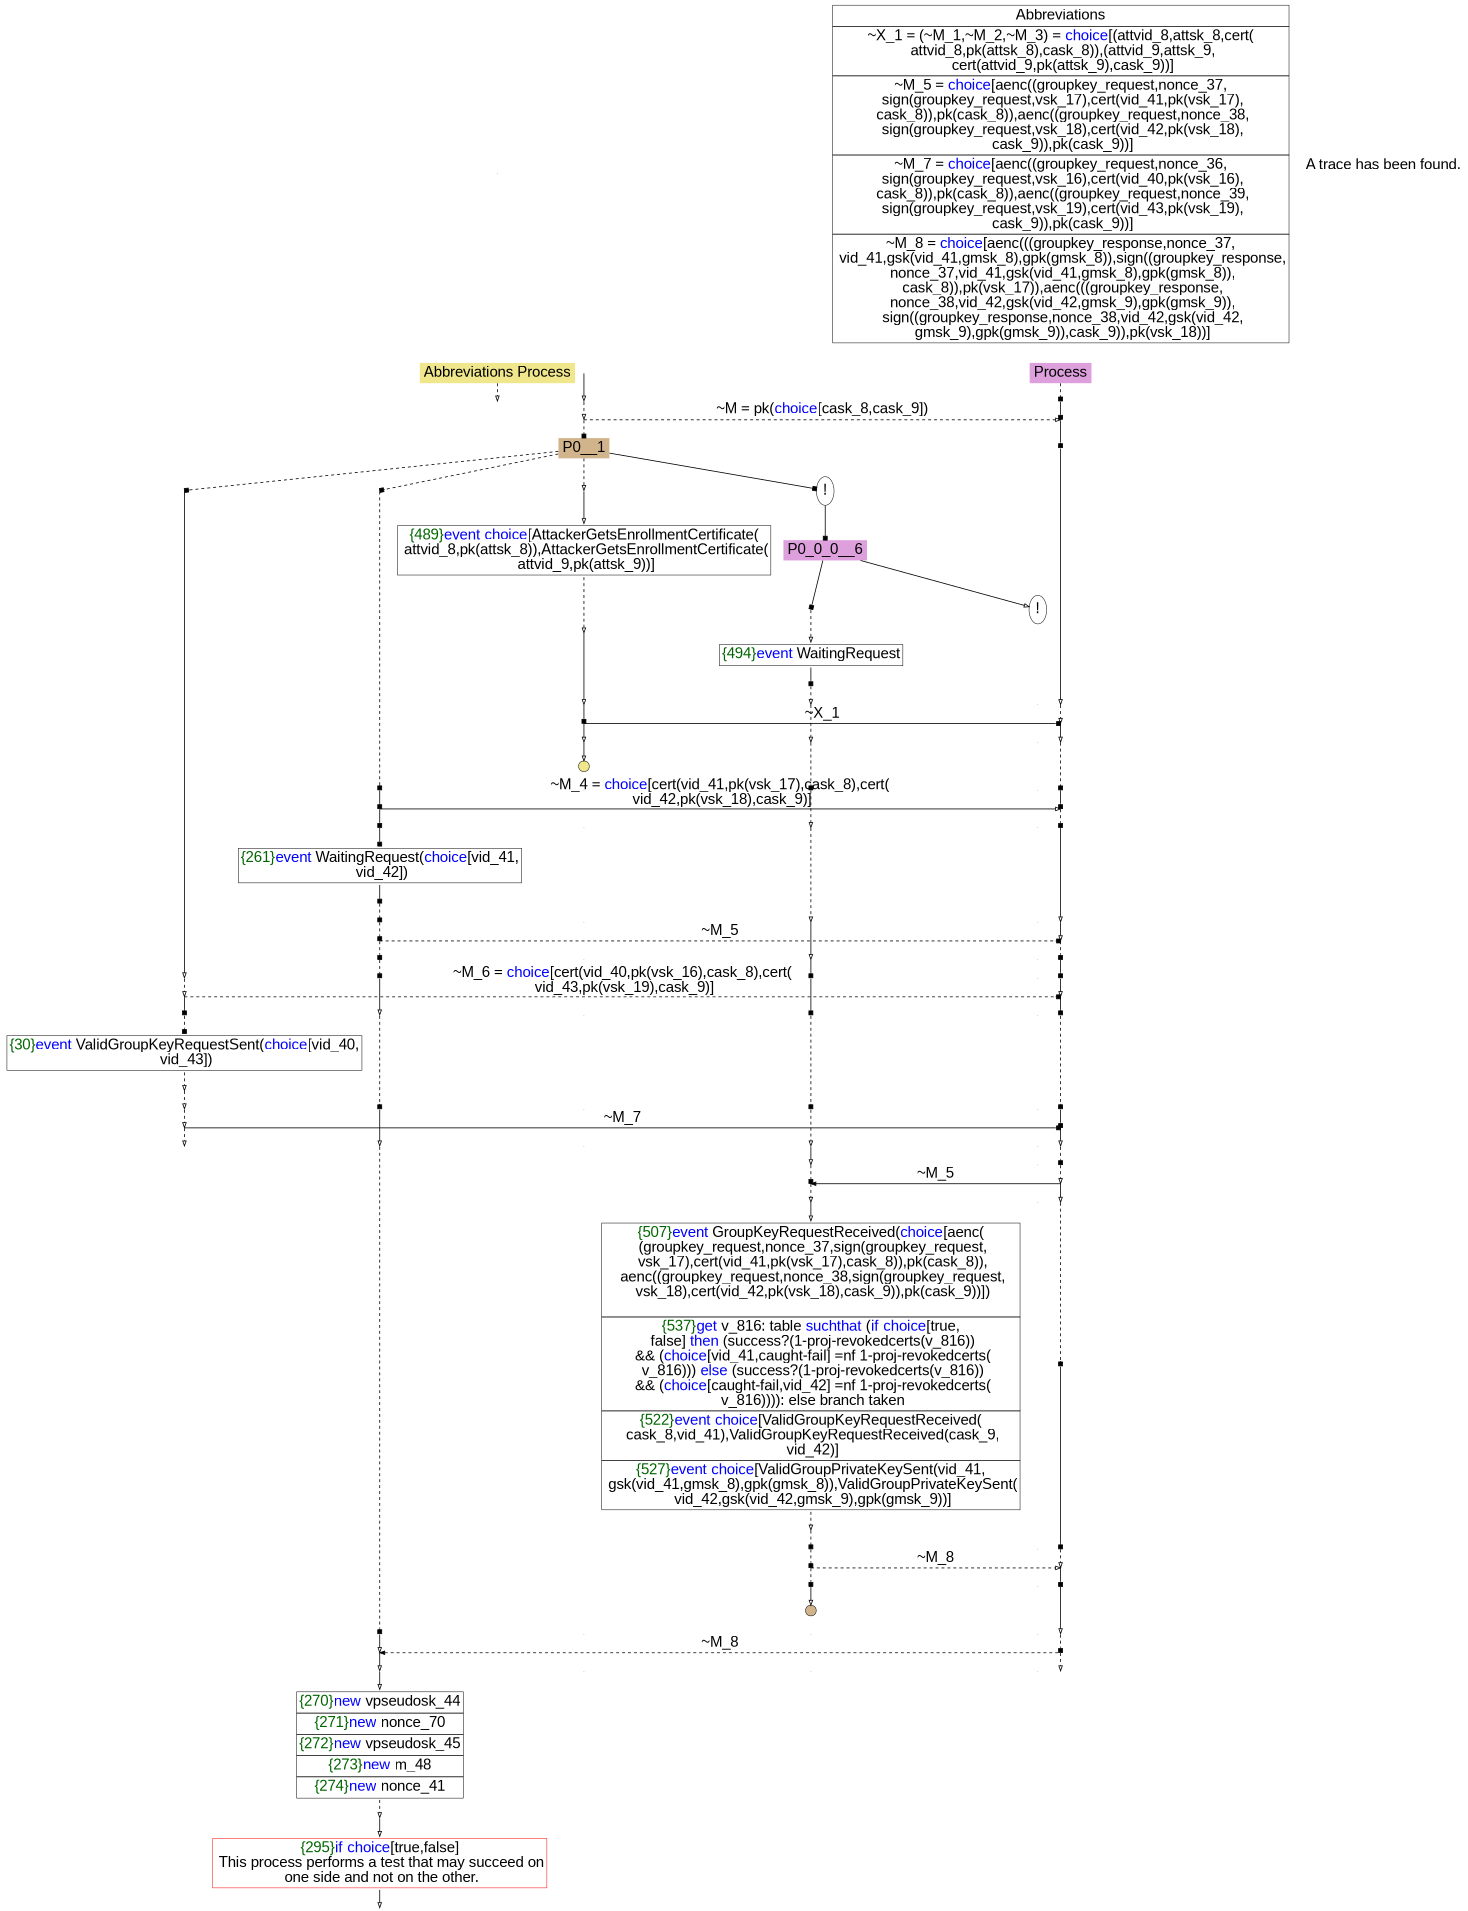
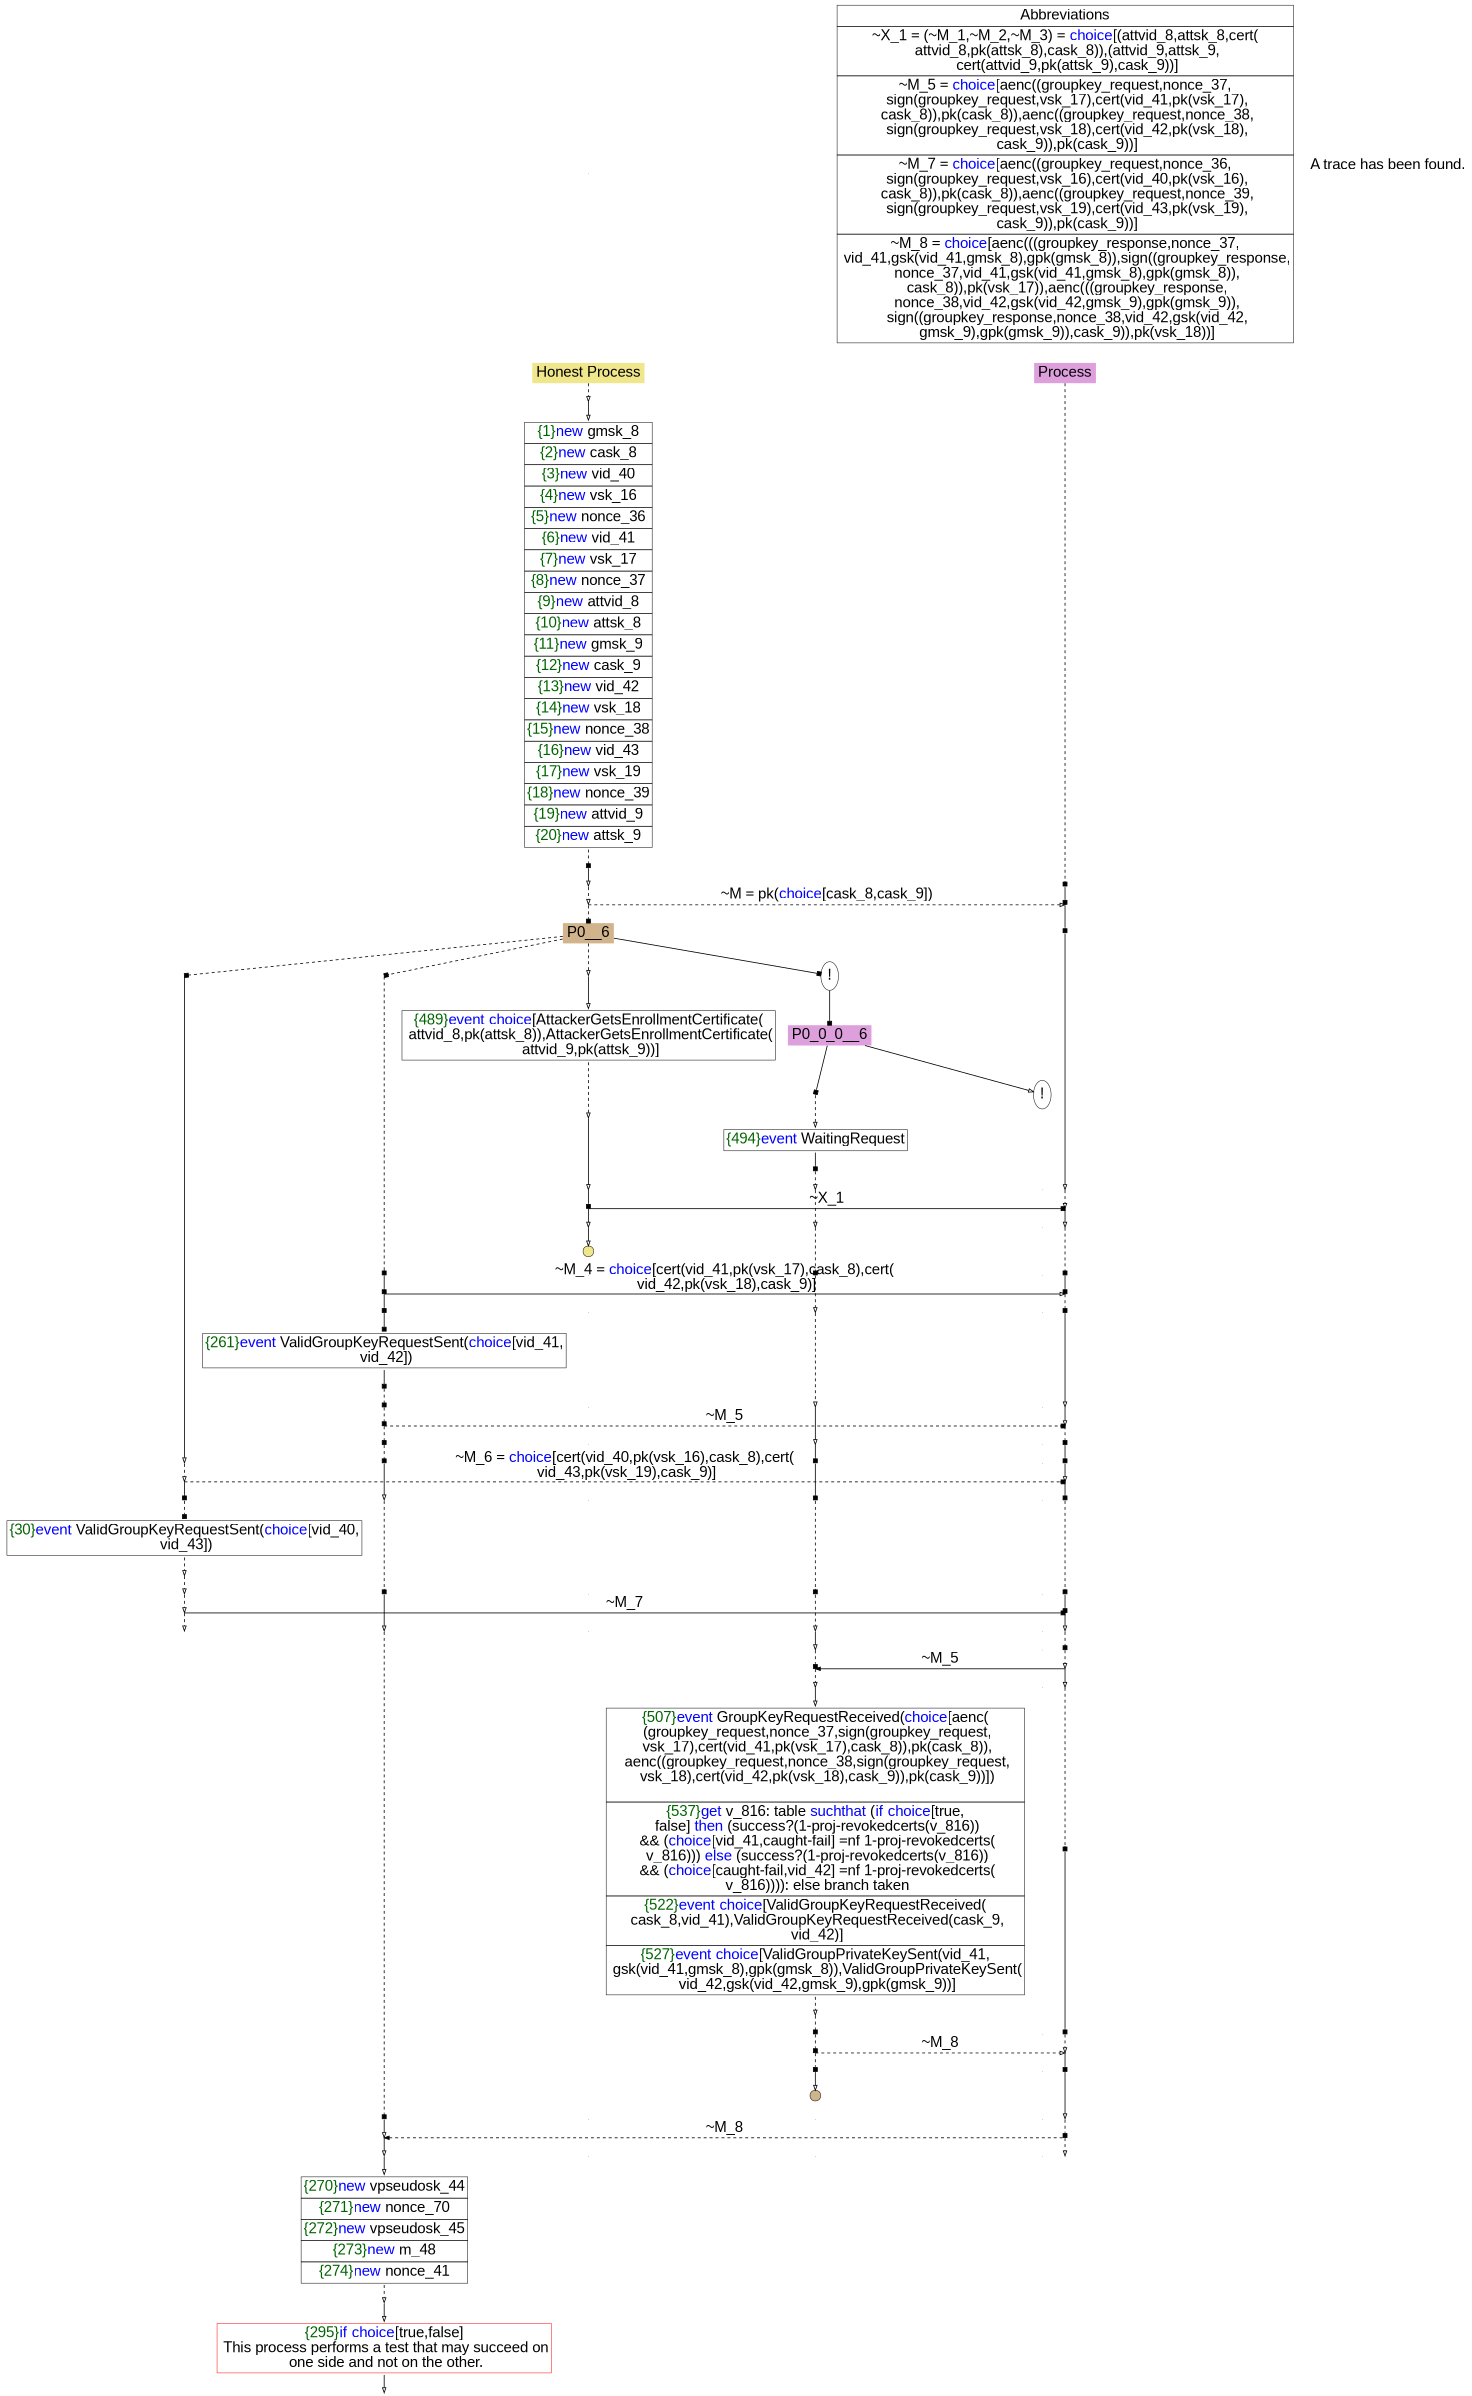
node "Abbreviations Process": label "Abbreviations Process" -> "Honest Process"
node "P0__1": label "P0__1" -> "P0__6"
node "{1}": added
node "{261}": text "WaitingRequest(" -> "ValidGroupKeyRequestSent("
